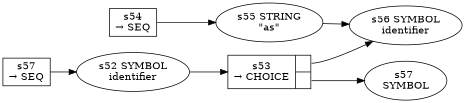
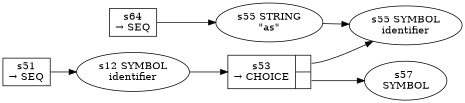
node "s54 → SEQ": label "s54 → SEQ" -> "s64 → SEQ"
node "s56 SYMBOL identifier": label "s56 SYMBOL identifier" -> "s55 SYMBOL identifier"
node "s57 → SEQ": label "s57 → SEQ" -> "s51 → SEQ"
node "s52 SYMBOL identifier": label "s52 SYMBOL identifier" -> "s12 SYMBOL identifier"
